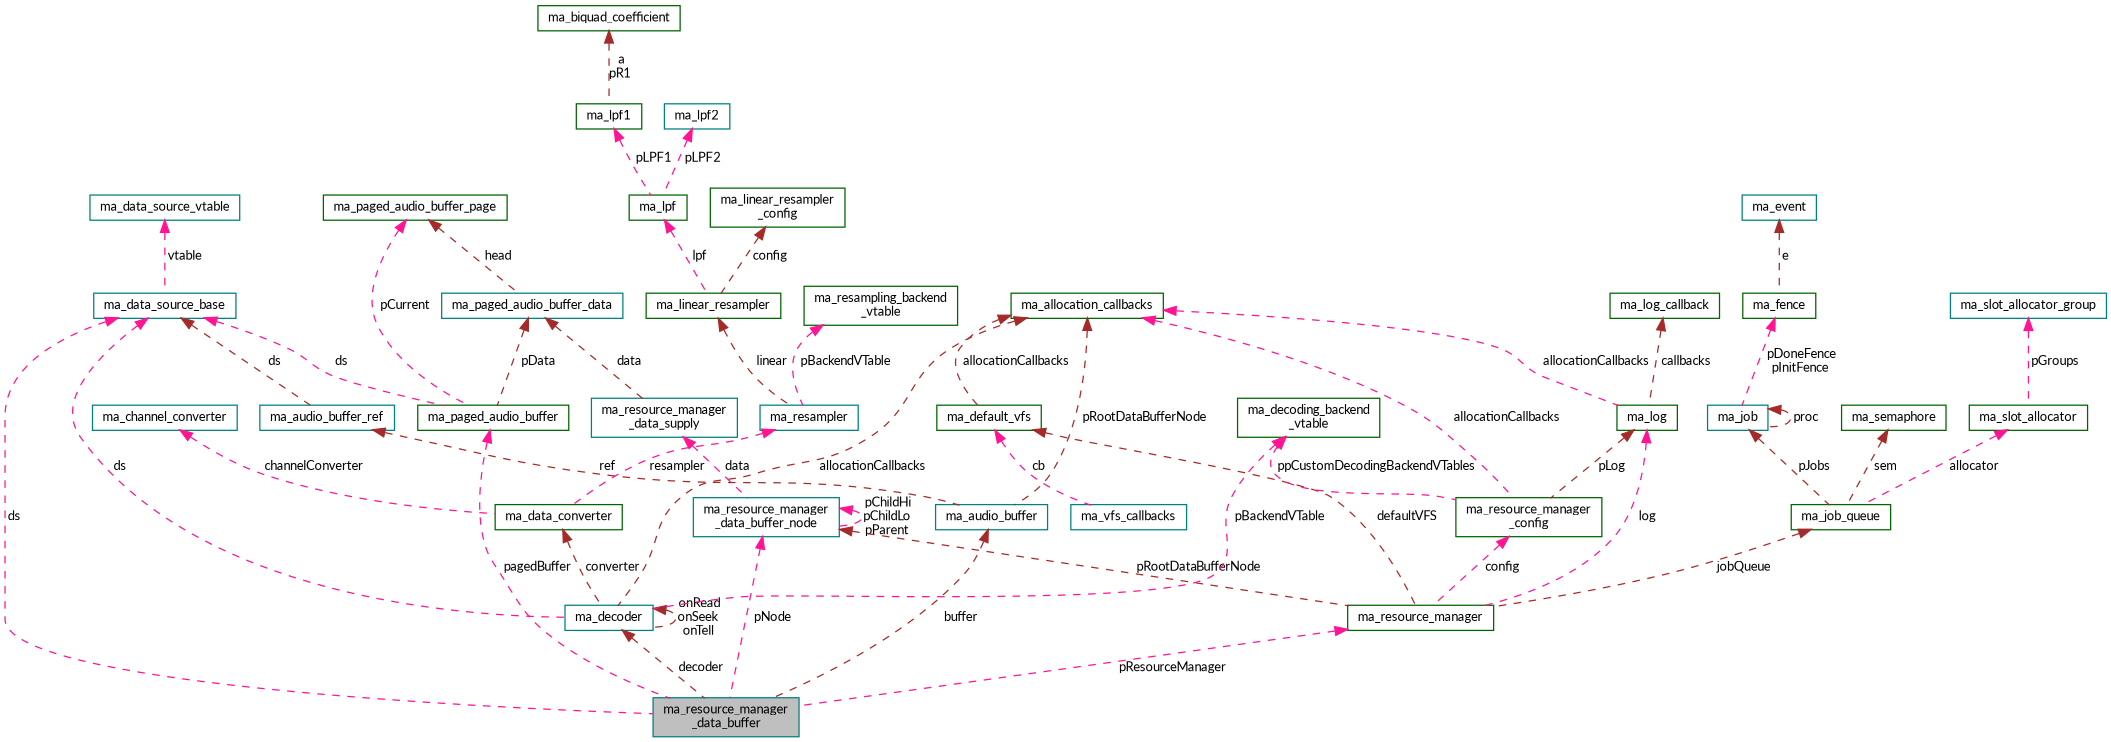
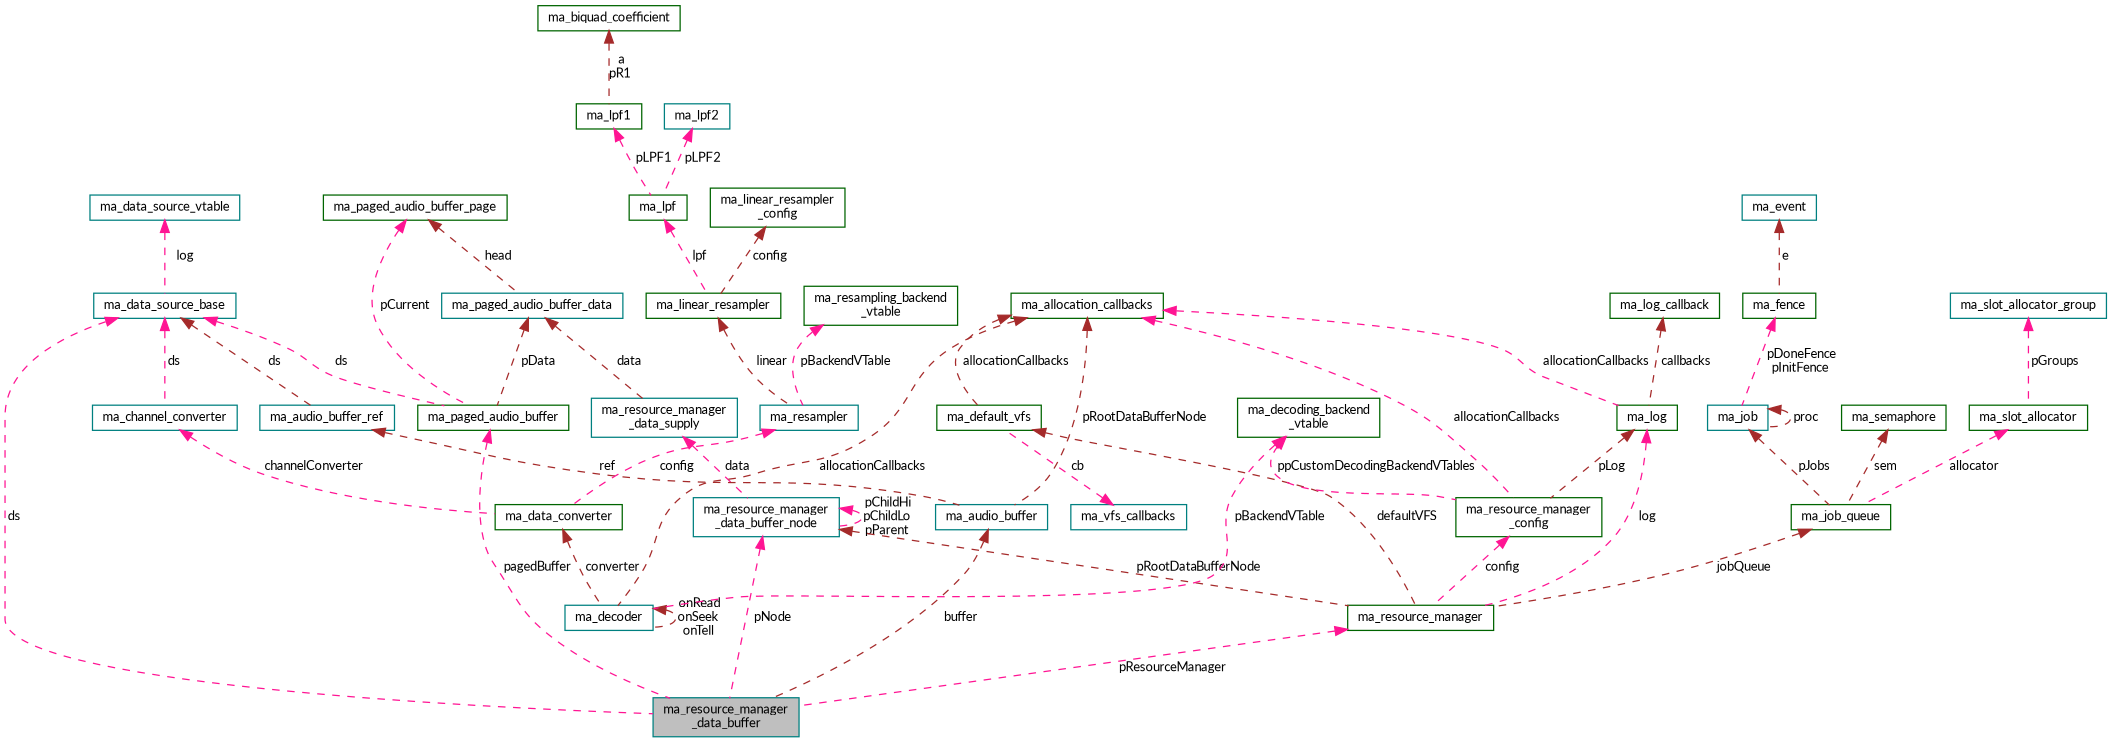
edge "ma_data_source_base" -> "ma_data_source_vtable": label " vtable" -> " log"
edge "ma_data_converter" -> "ma_resampler": label " resampler" -> " config"
edge "ma_vfs_callbacks" -> "ma_default_vfs": reversed
edge "ma_decoder" -> "ma_data_source_base": now "ma_channel_converter" -> "ma_data_source_base"
edge "ma_resource_manager _data_buffer" -> "ma_decoder": removed, label "decoder"
